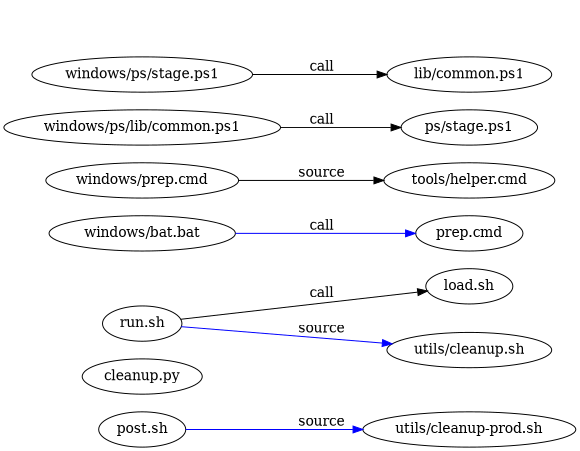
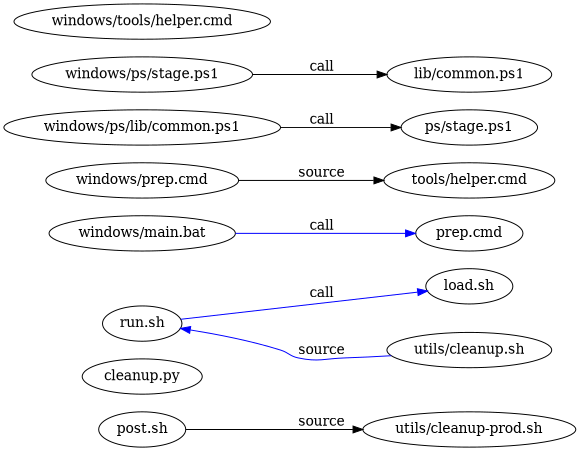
node "windows/tools/helper.cmd": added
node "windows/bat.bat": label "windows/bat.bat" -> "windows/main.bat"
edge "run.sh" -> "load.sh": color black -> blue
edge "run.sh" -> "utils/cleanup.sh": reversed
edge "post.sh" -> "utils/cleanup-prod.sh": color blue -> black
